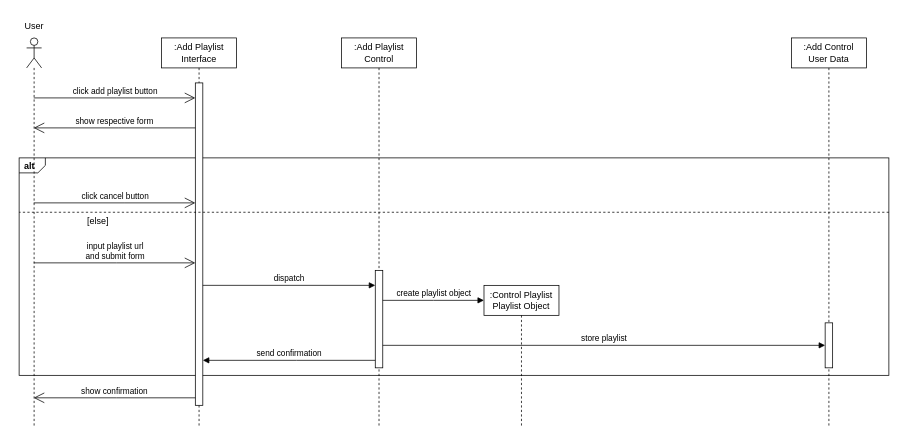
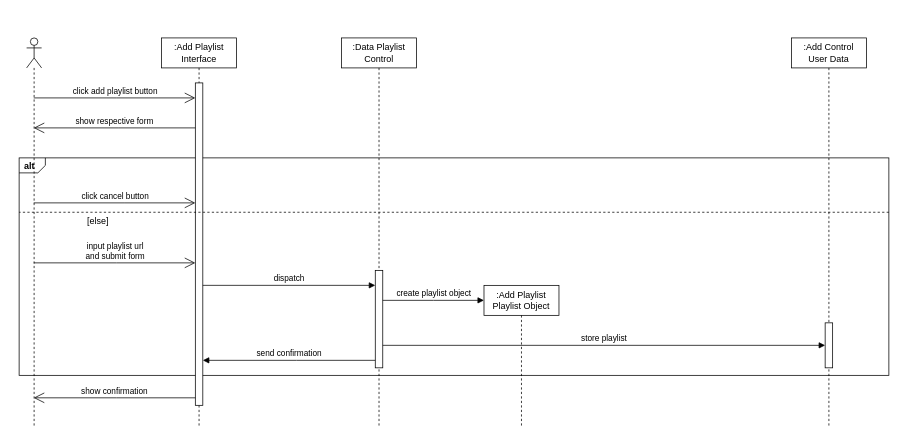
node "User": removed
node ":Add Playlist Control": label ":Add Playlist Control" -> ":Data Playlist Control"
node ":Control Playlist Playlist Object": label ":Control Playlist Playlist Object" -> ":Add Playlist Playlist Object"
